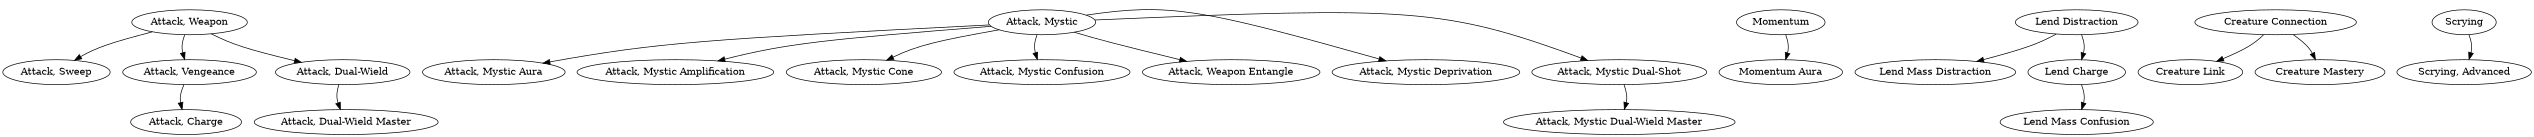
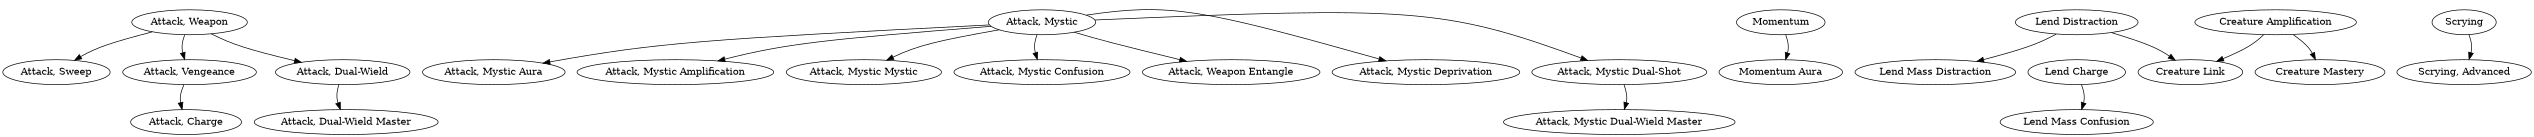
node "Creature Connection": label "Creature Connection" -> "Creature Amplification"
edge "Lend Distraction" -> "Lend Charge": now "Lend Distraction" -> "Creature Link"
node "Attack, Mystic Cone": label "Attack, Mystic Cone" -> "Attack, Mystic Mystic"
